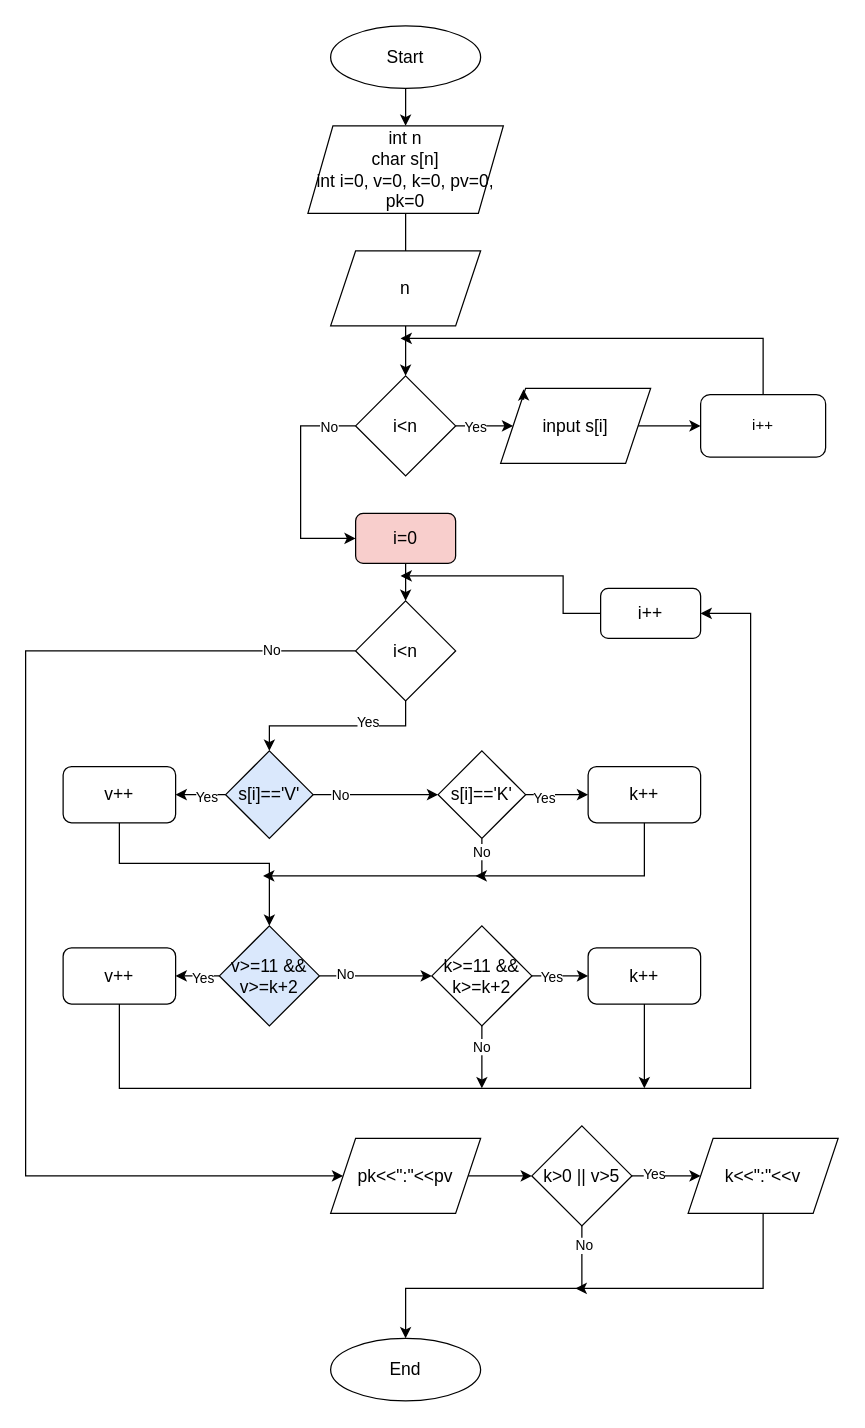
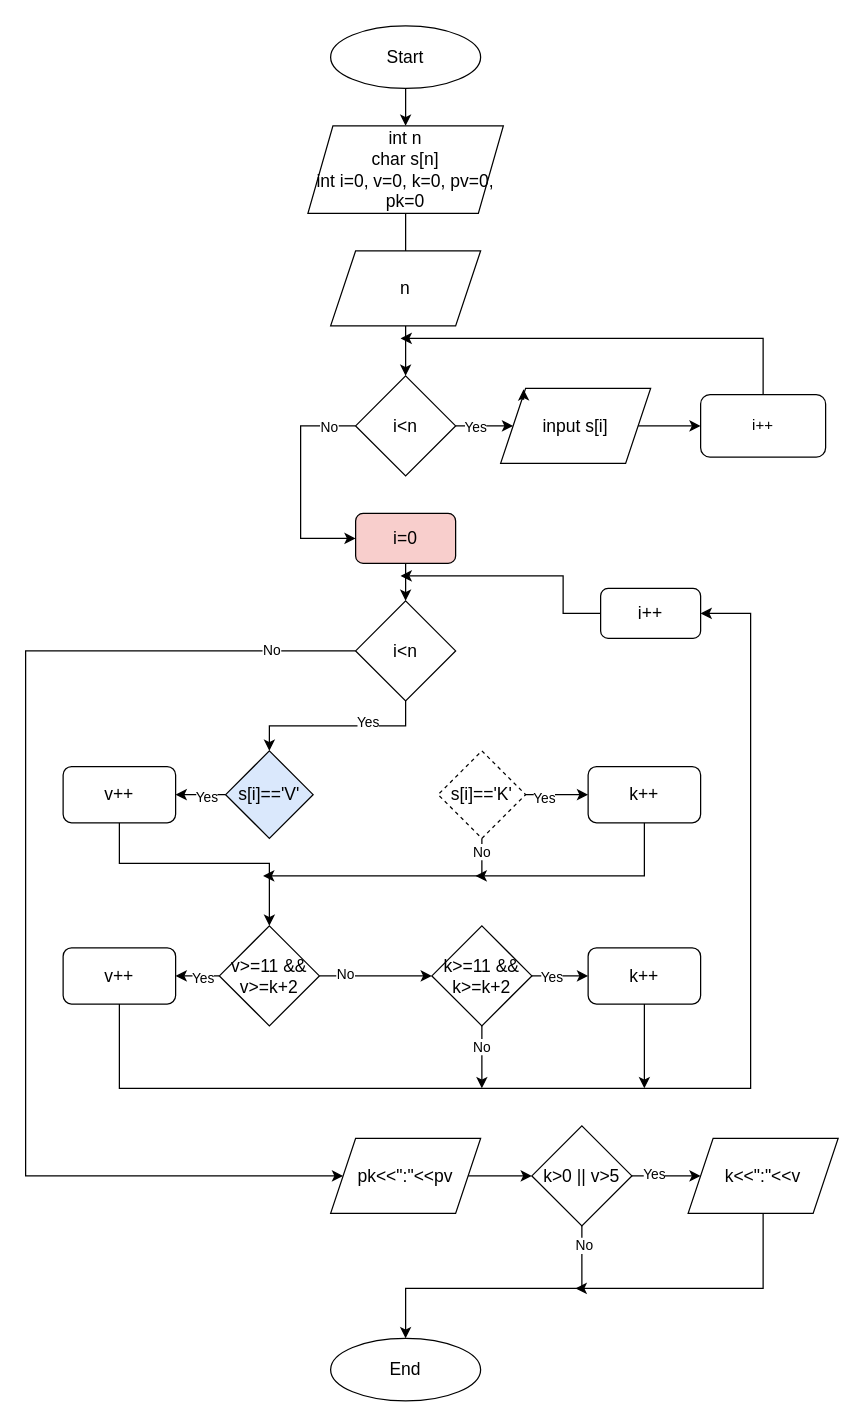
edge "s[i]=='V'" -> "s[i]=='K'": removed, label "No"
node "s[i]=='K'": style solid -> dashed
node "v>=11 && v>=k+2": fillcolor #dae8fc -> #ffffff
